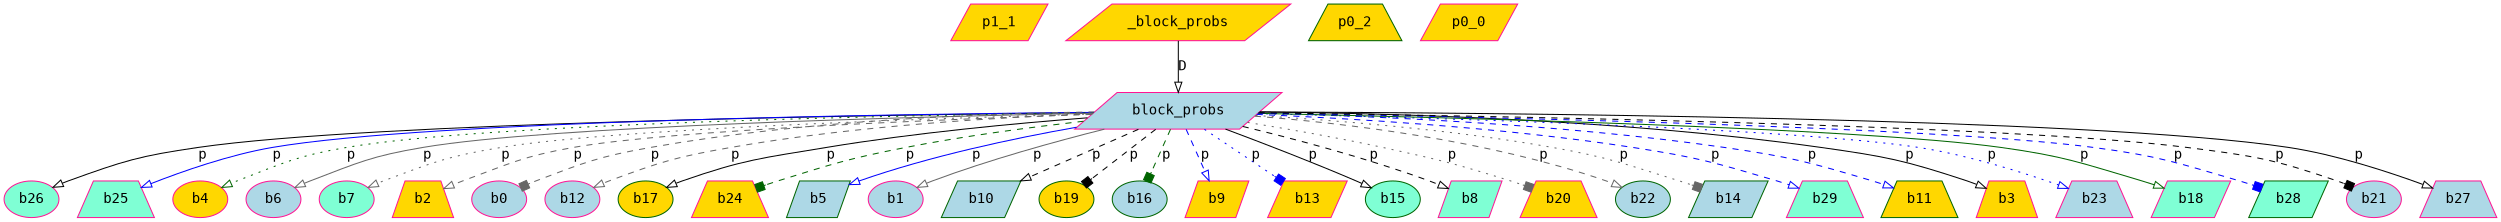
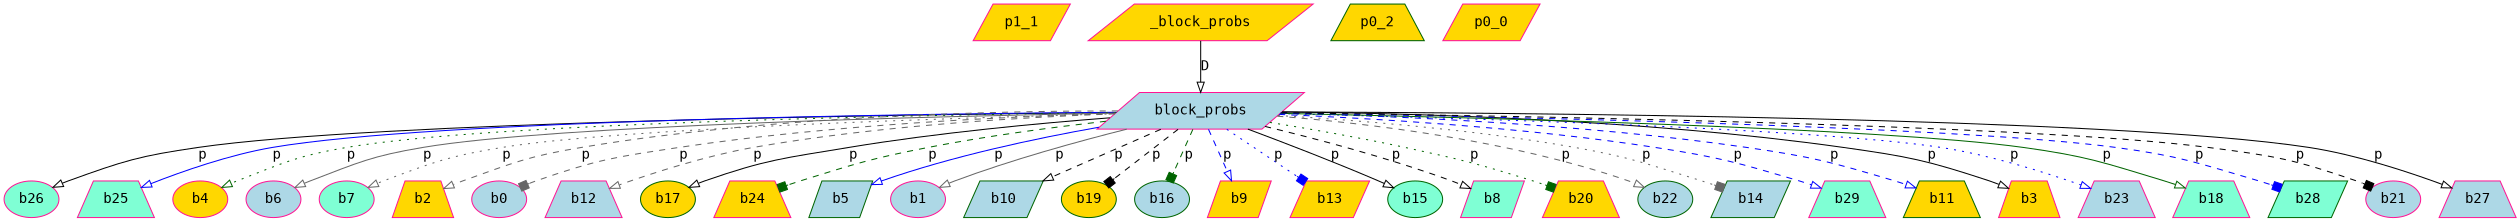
edge "block_probs" -> "b20": color gray40 -> darkgreen
node "b12": shape ellipse -> trapezium
node "b18": shape parallelogram -> trapezium
